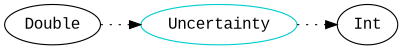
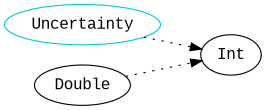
edge "Double" -> "Uncertainty": now "Double" -> "Int"
